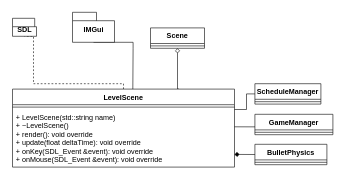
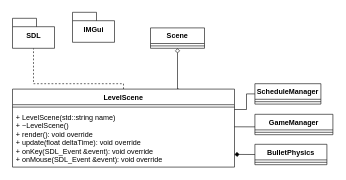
node "SDL": size 24x18 -> 42x30
edge "IMGui" -- "LevelScene": removed
